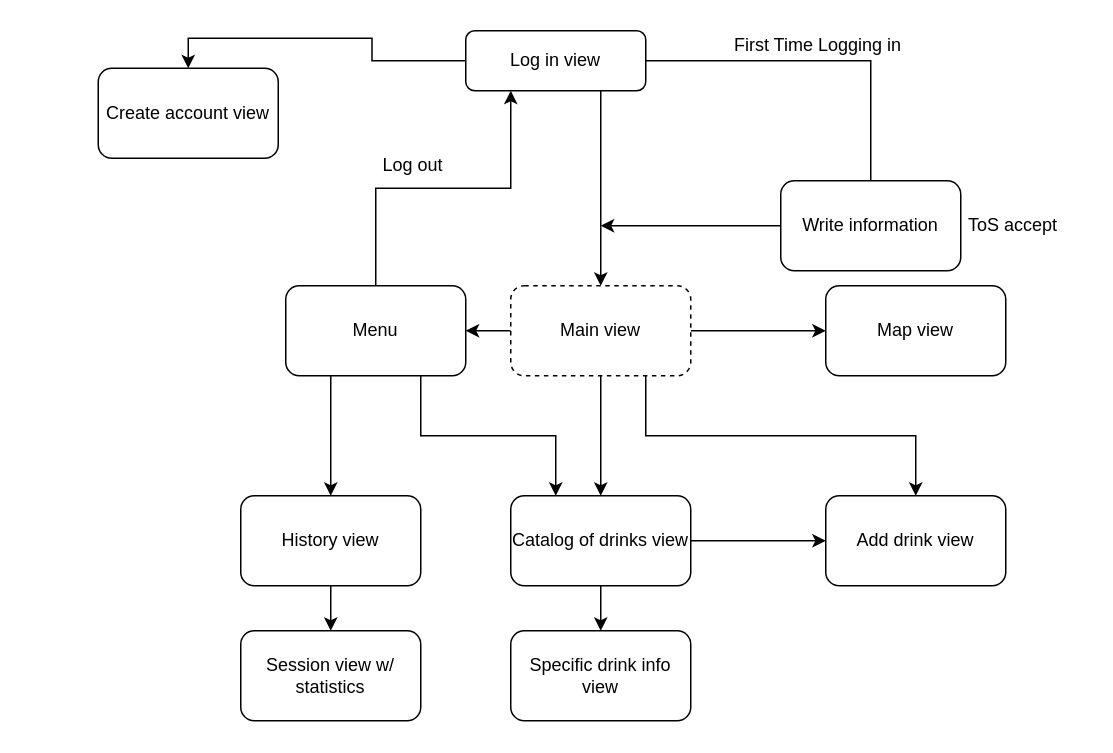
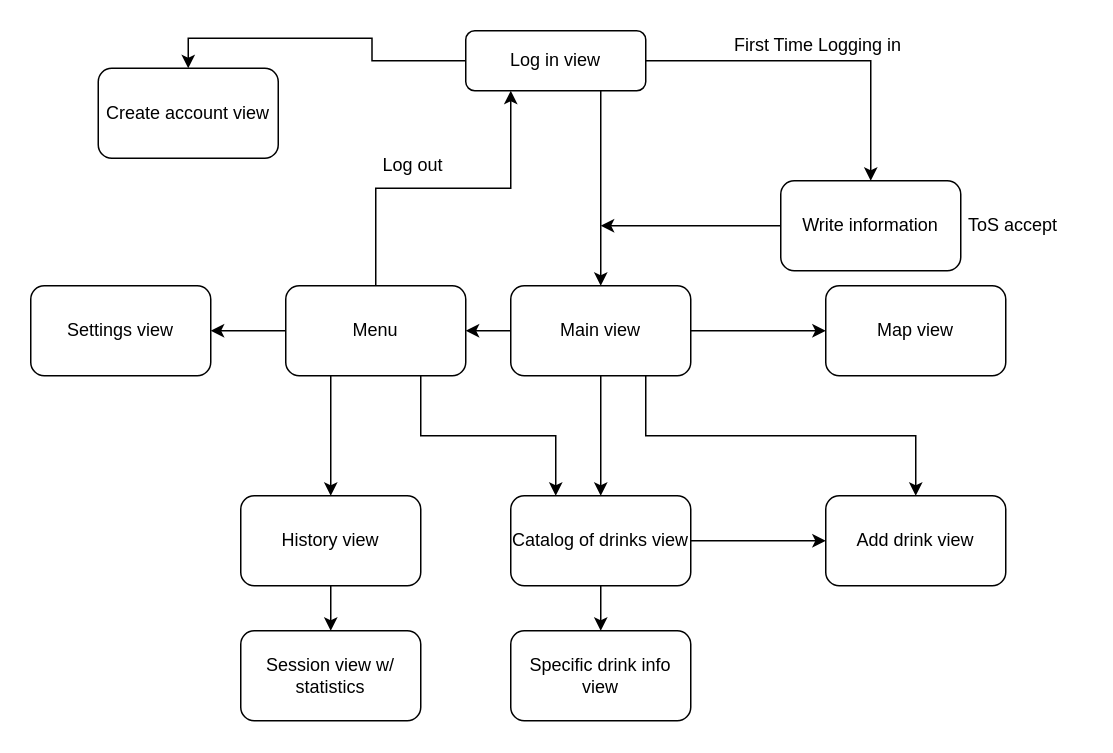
edge "Log in view" -- "Write information": arrowhead none -> classic
node "Settings view": added
edge "Menu" -> "Settings view": added
node "Main view": style dashed -> solid
